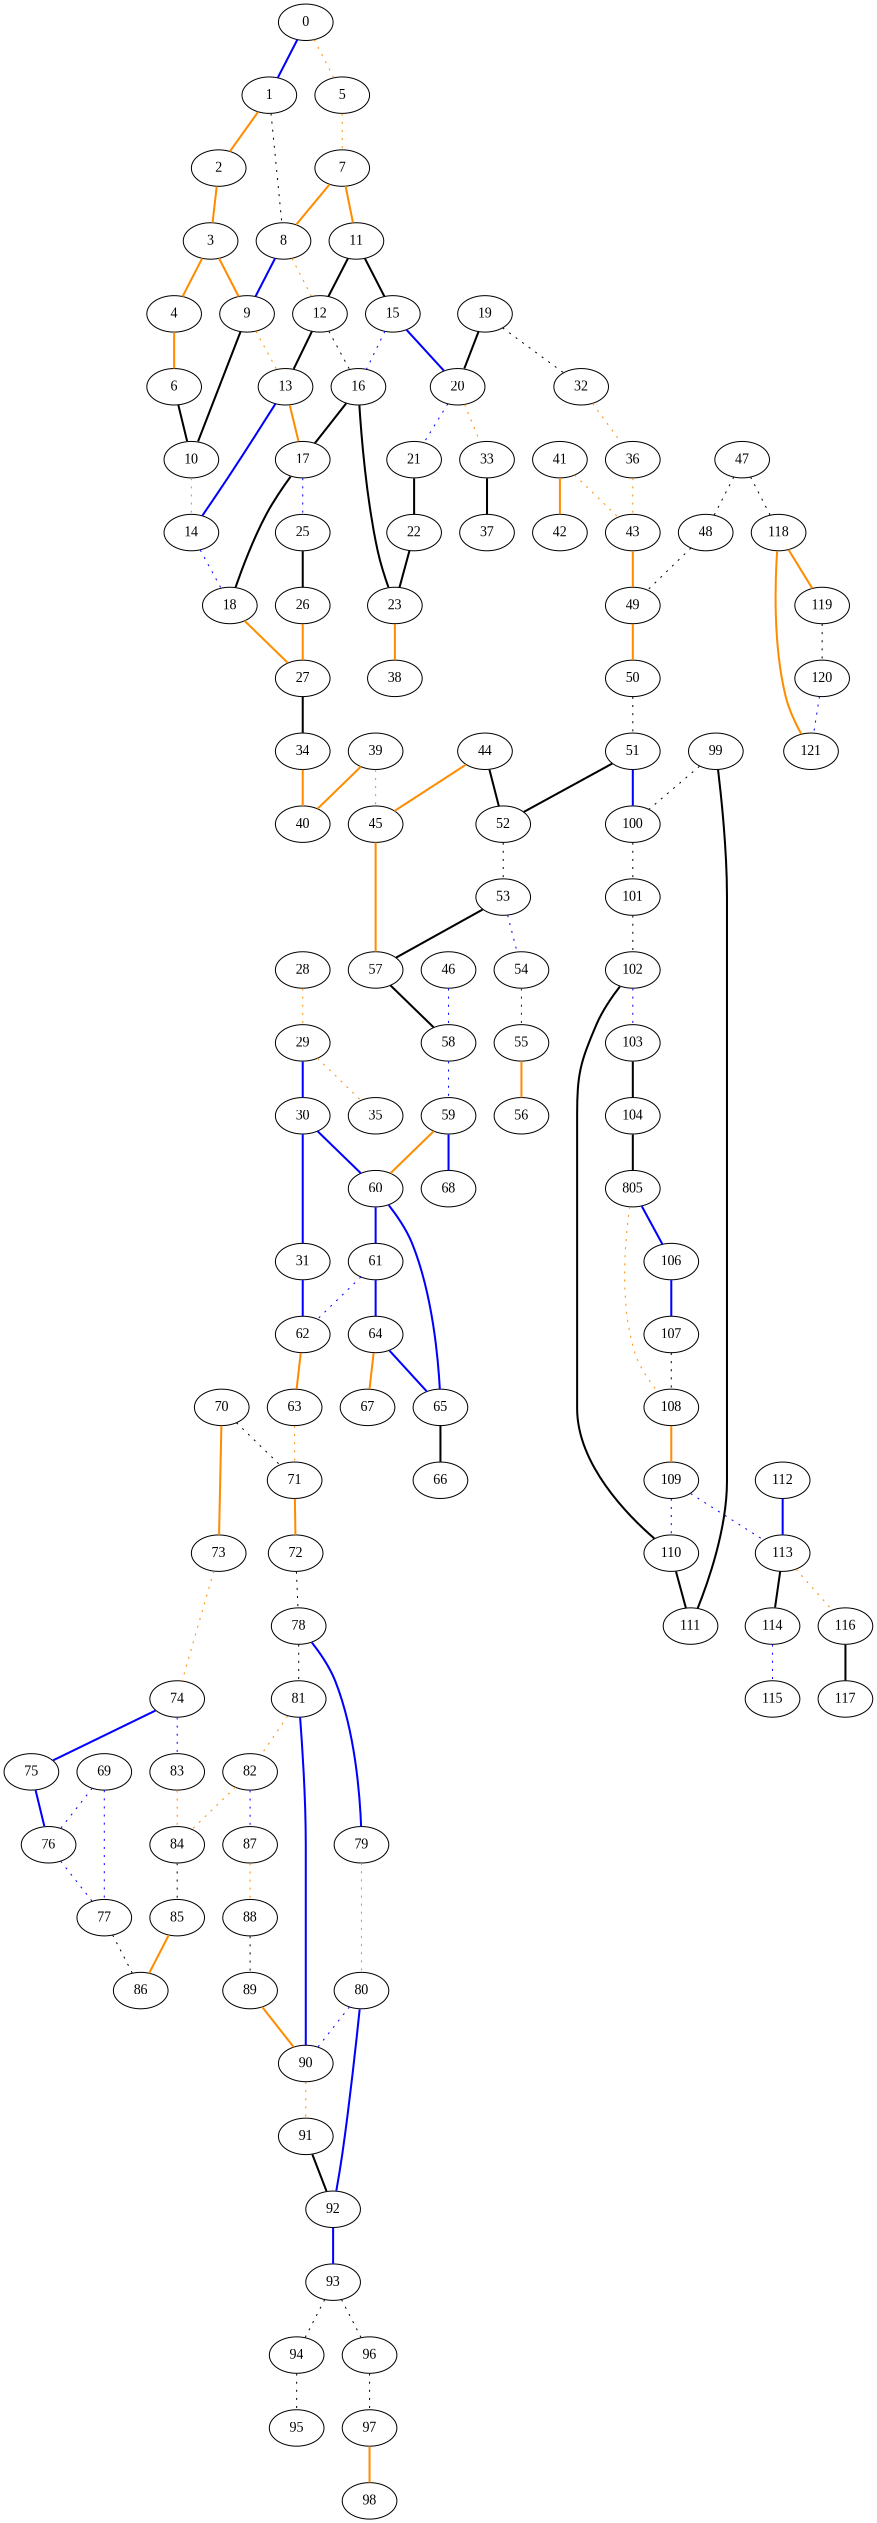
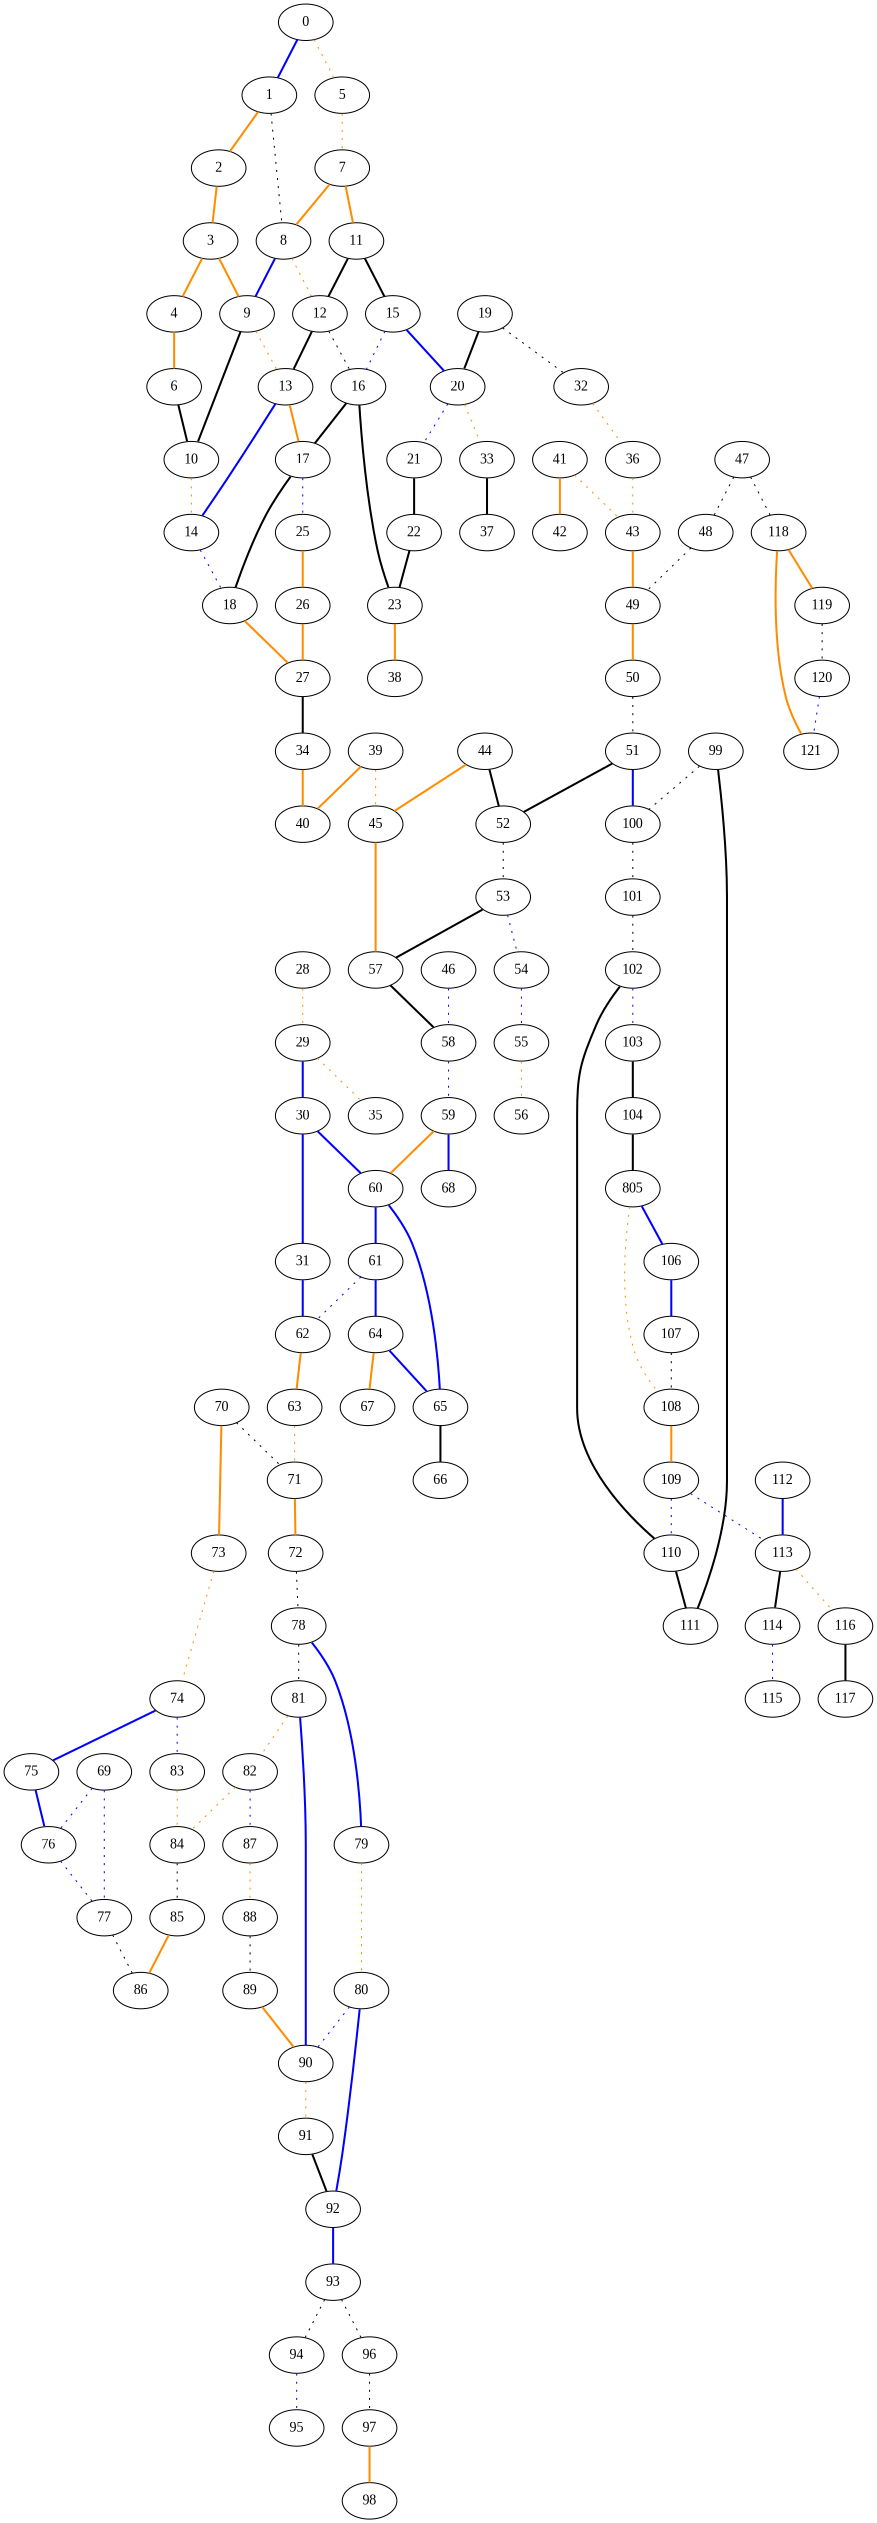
edge "25" -- "26": color black -> darkorange
edge "55" -- "56": style bold -> dotted
edge "94" -- "95": color black -> blue
